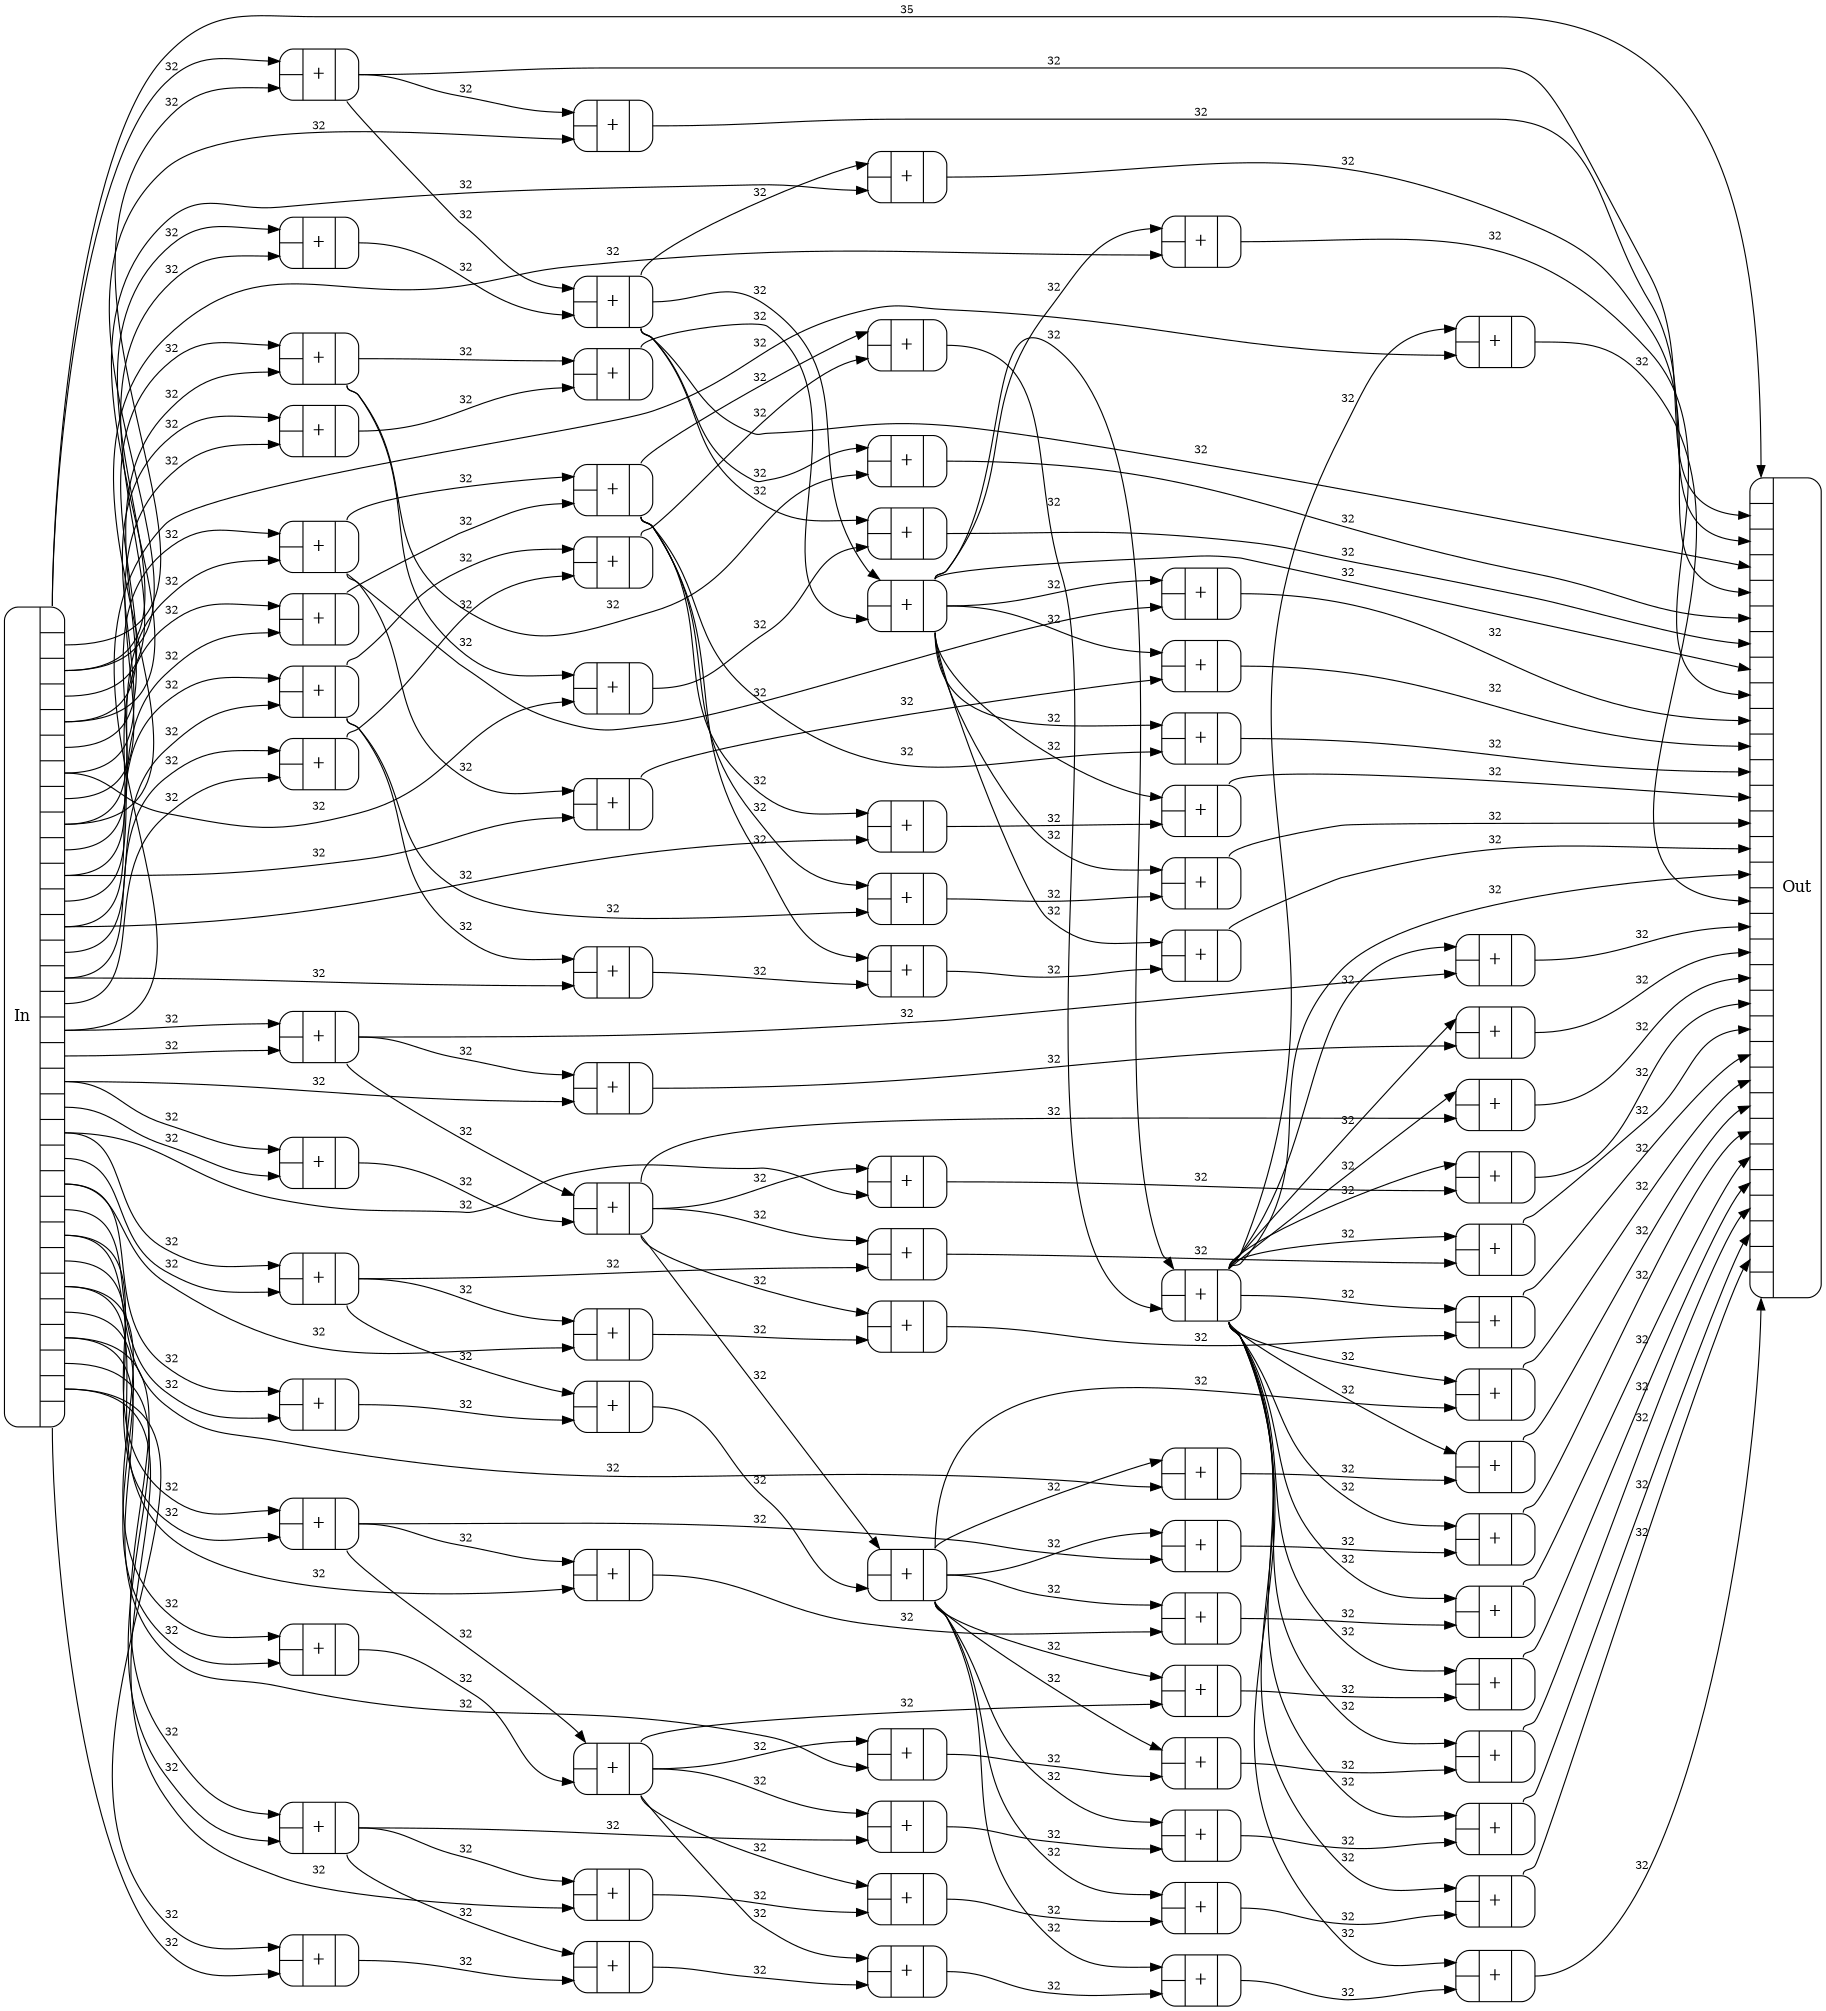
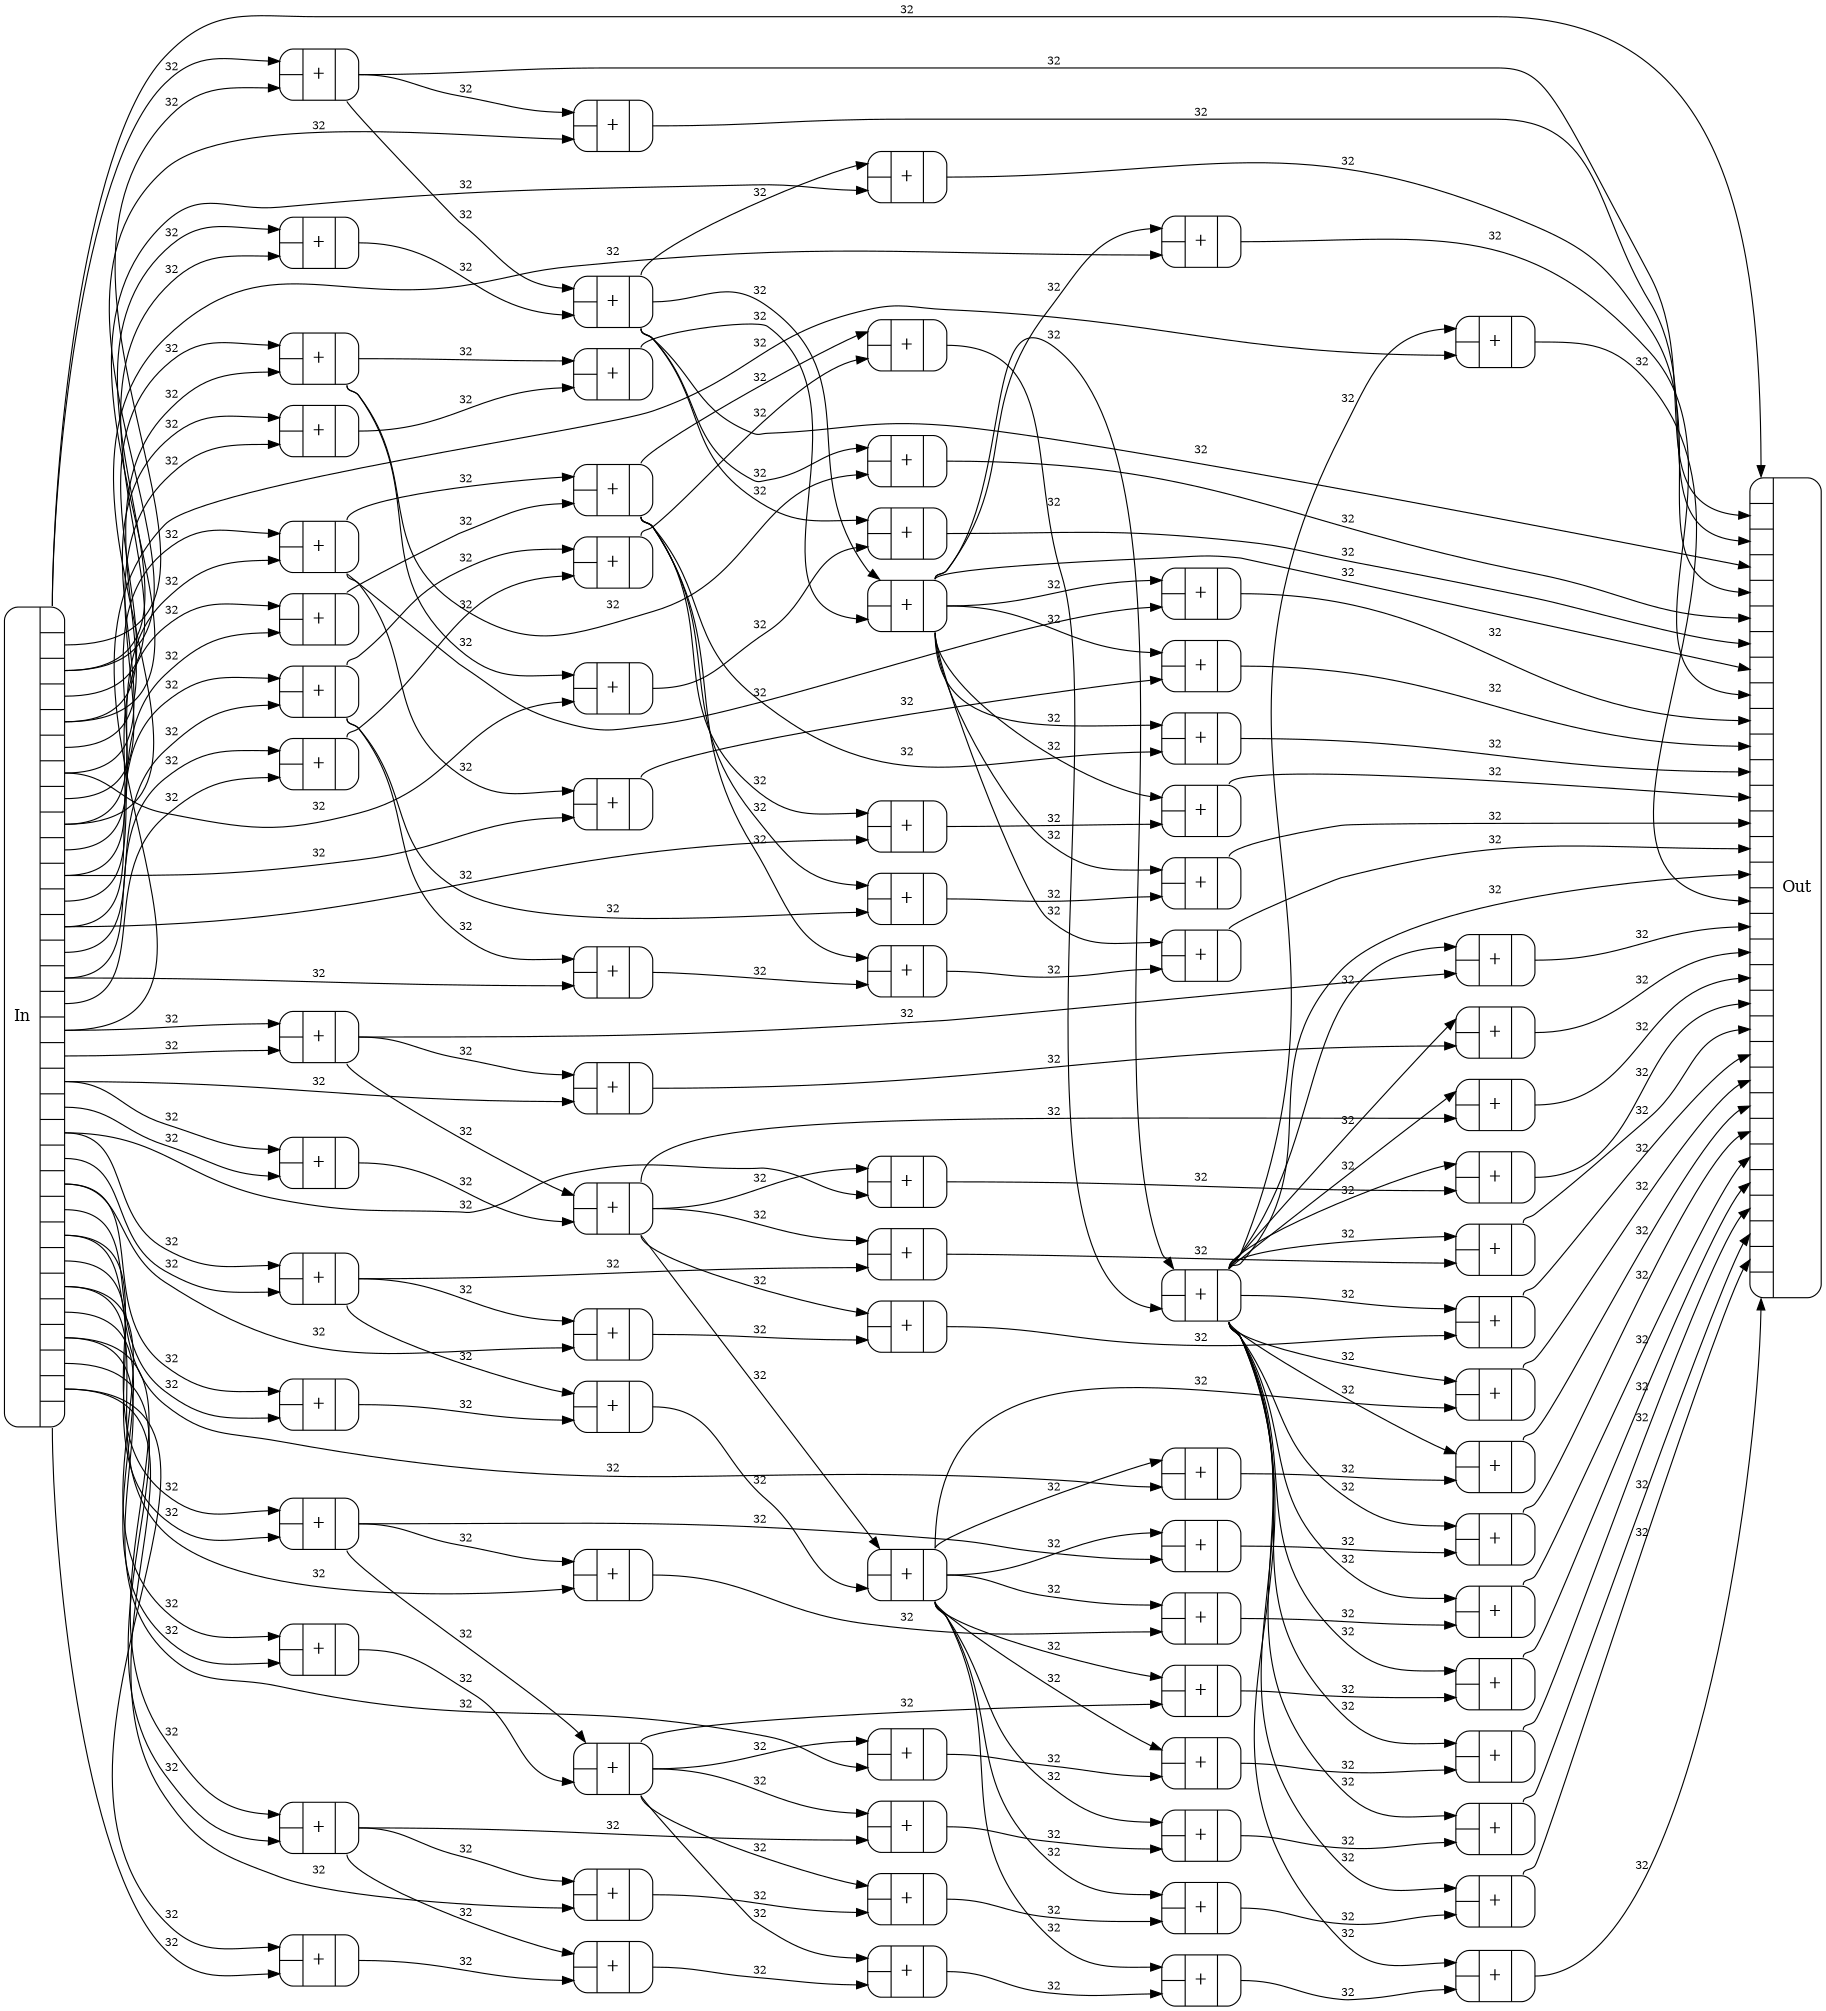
edge "In" -> "Out": label "35" -> "32"
